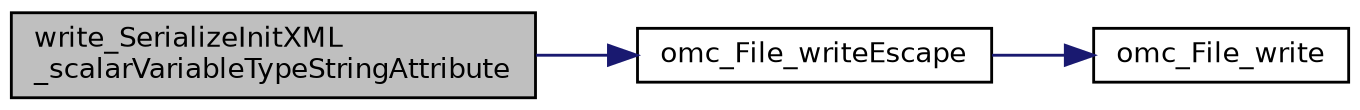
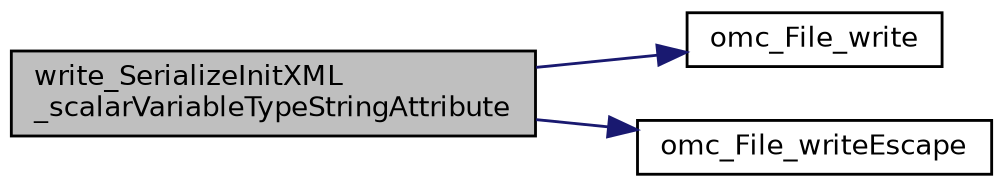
edge "omc_File_writeEscape" -> "omc_File_write": now "write_SerializeInitXML _scalarVariableTypeStringAttribute" -> "omc_File_write"
